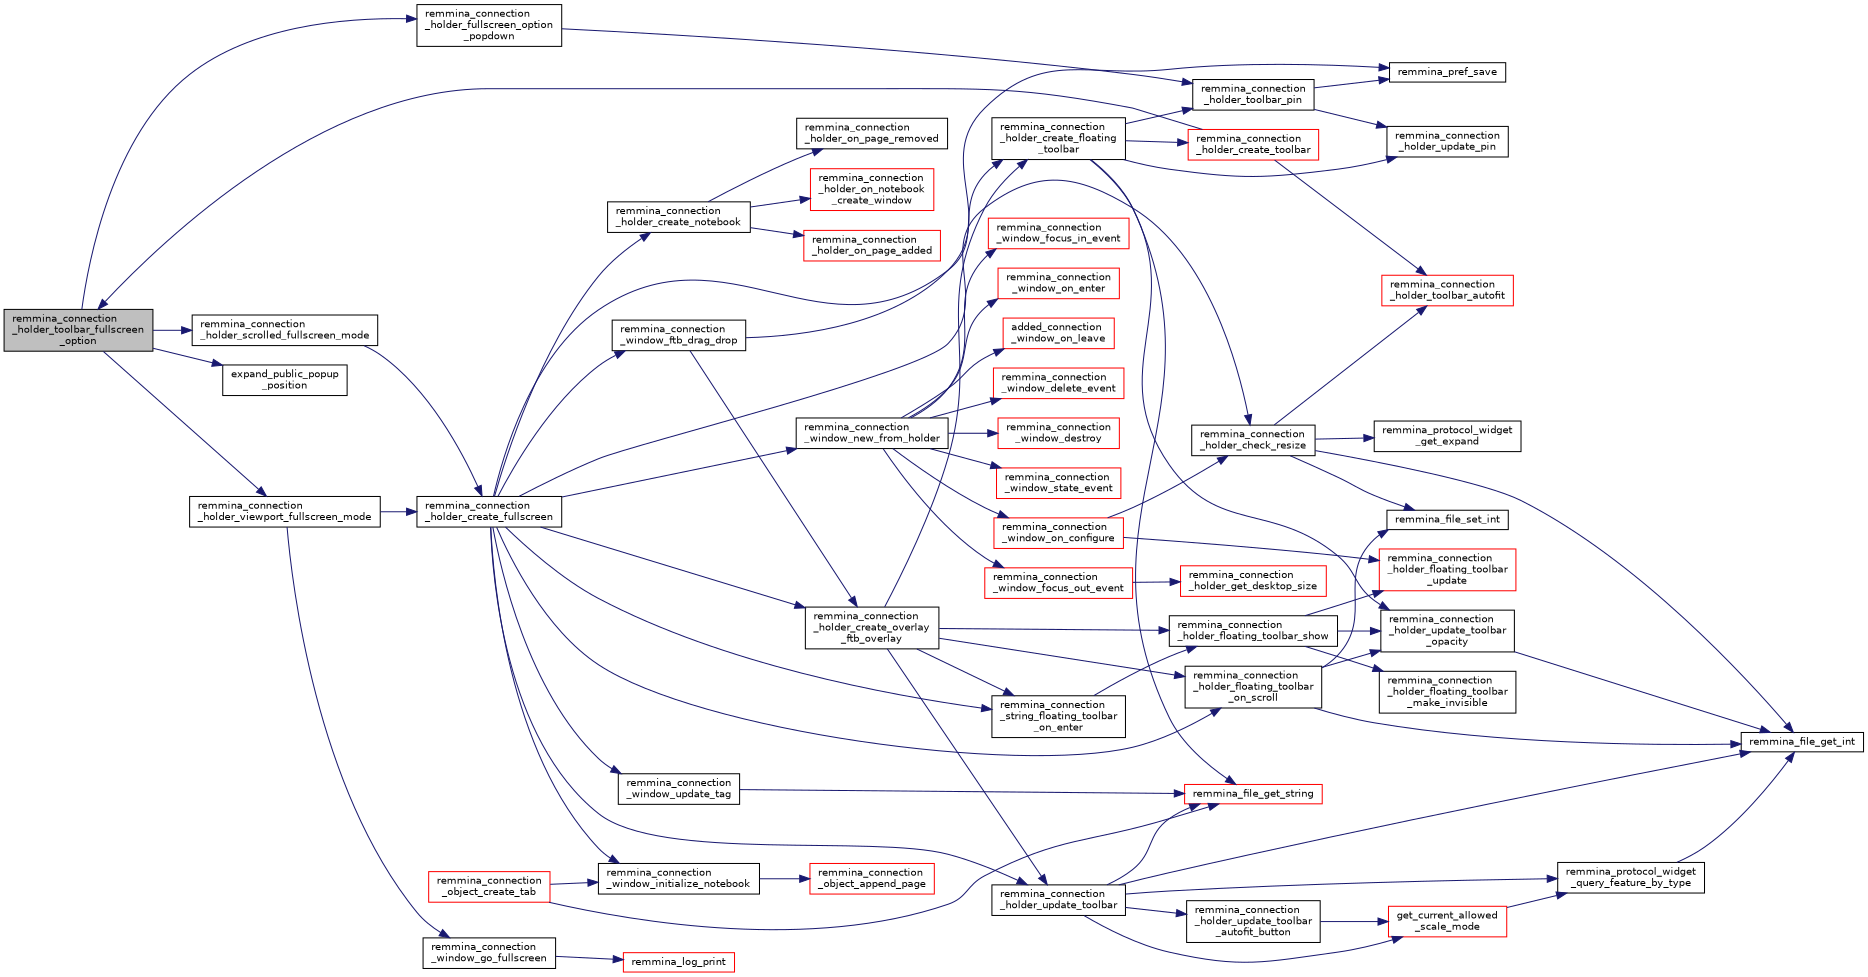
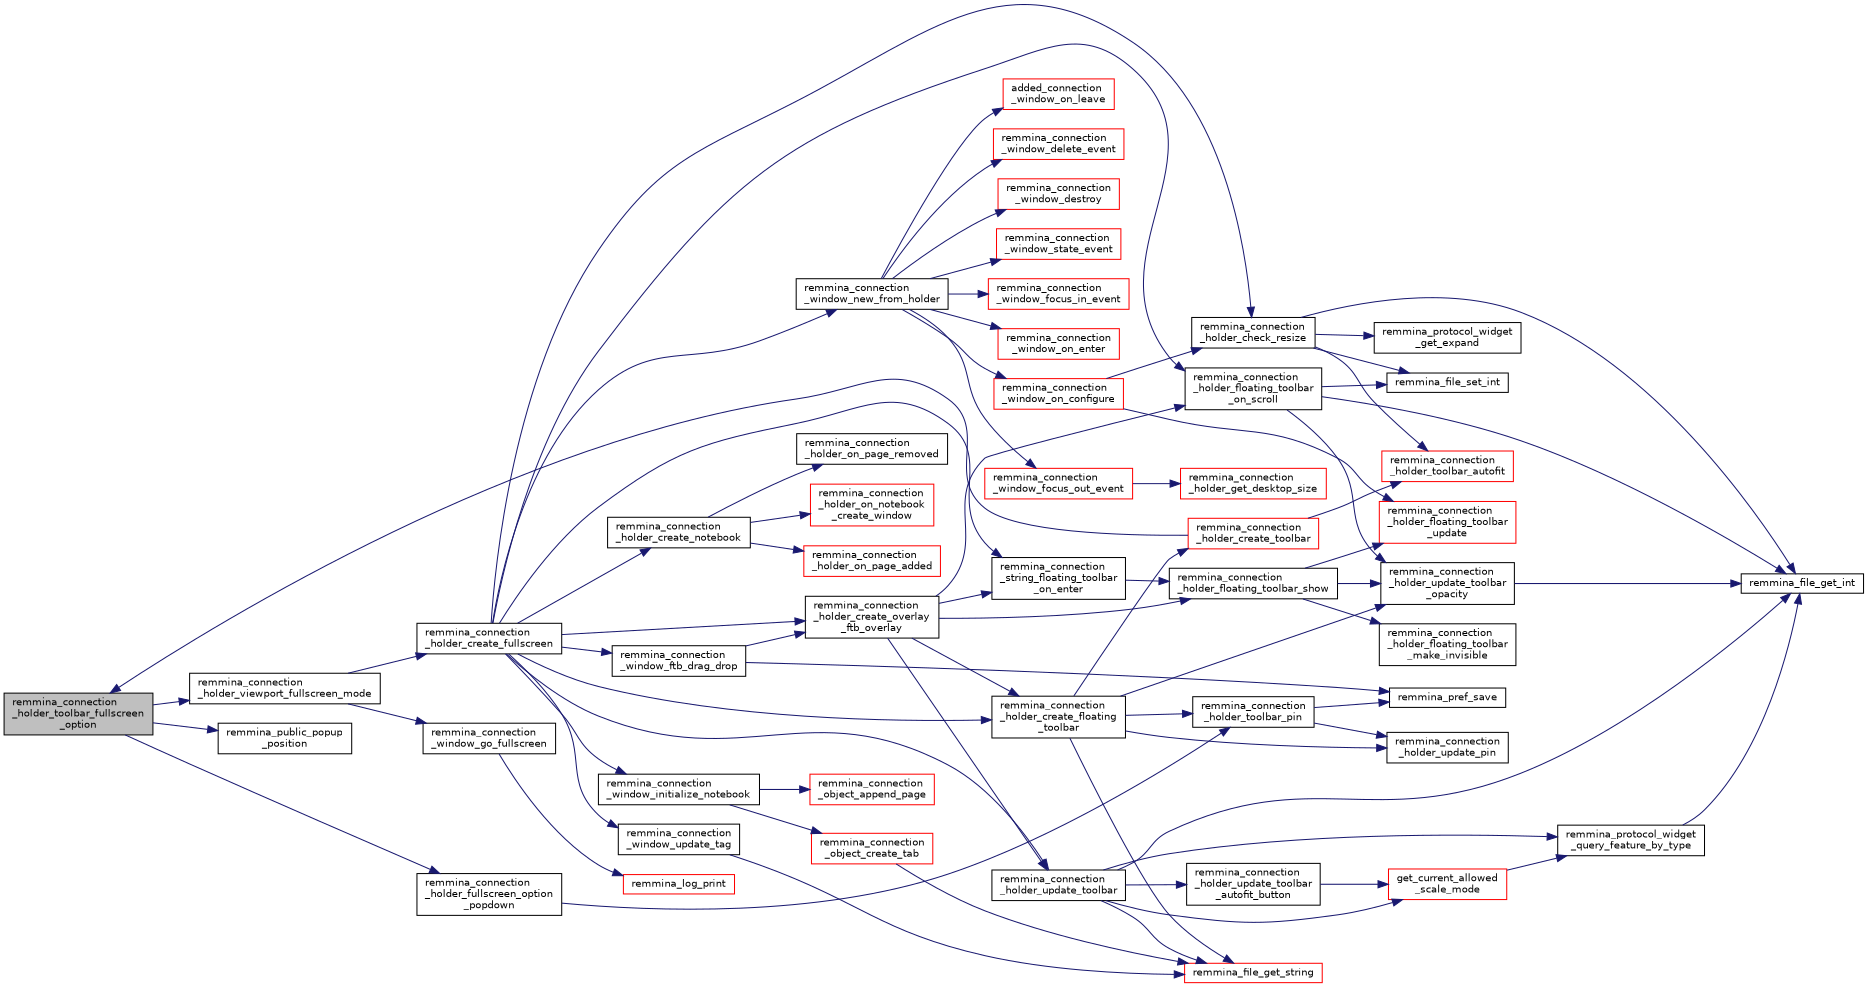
node "remmina_connection _holder_scrolled_fullscreen_mode": removed
node "expand_public_popup _position": label "expand_public_popup _position" -> "remmina_public_popup _position"
edge "remmina_connection _object_create_tab" -> "remmina_connection _window_initialize_notebook": reversed
